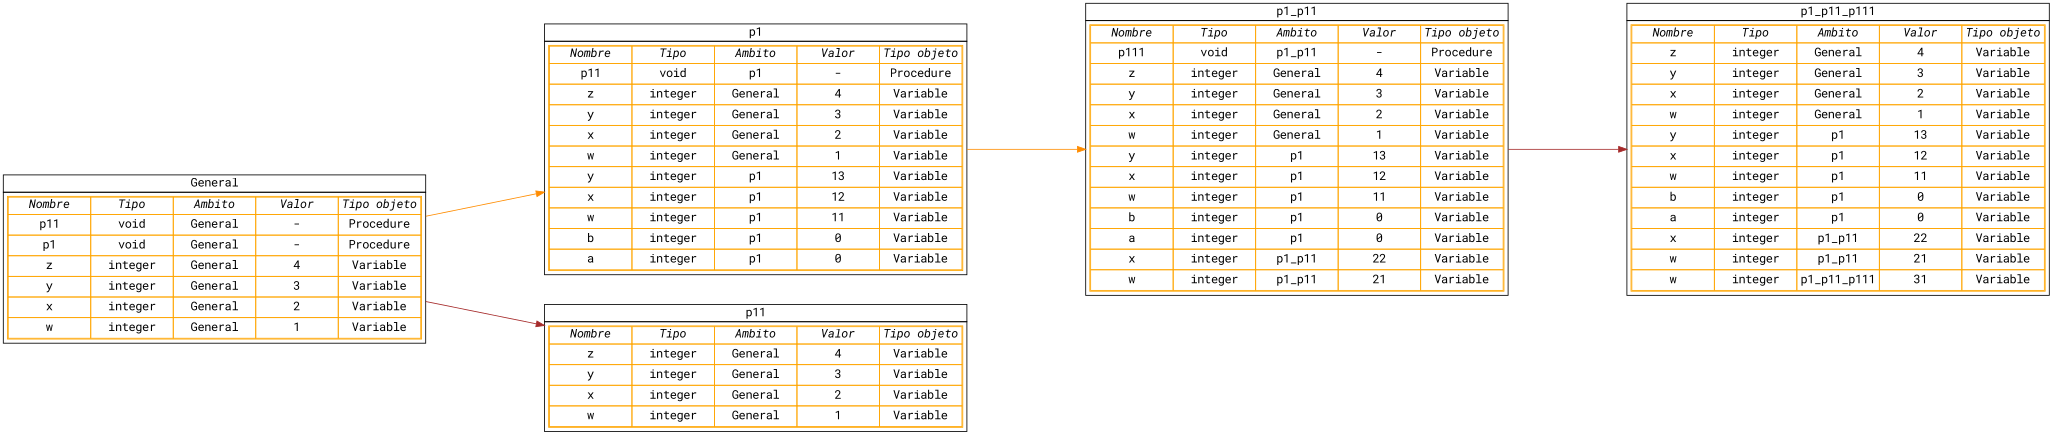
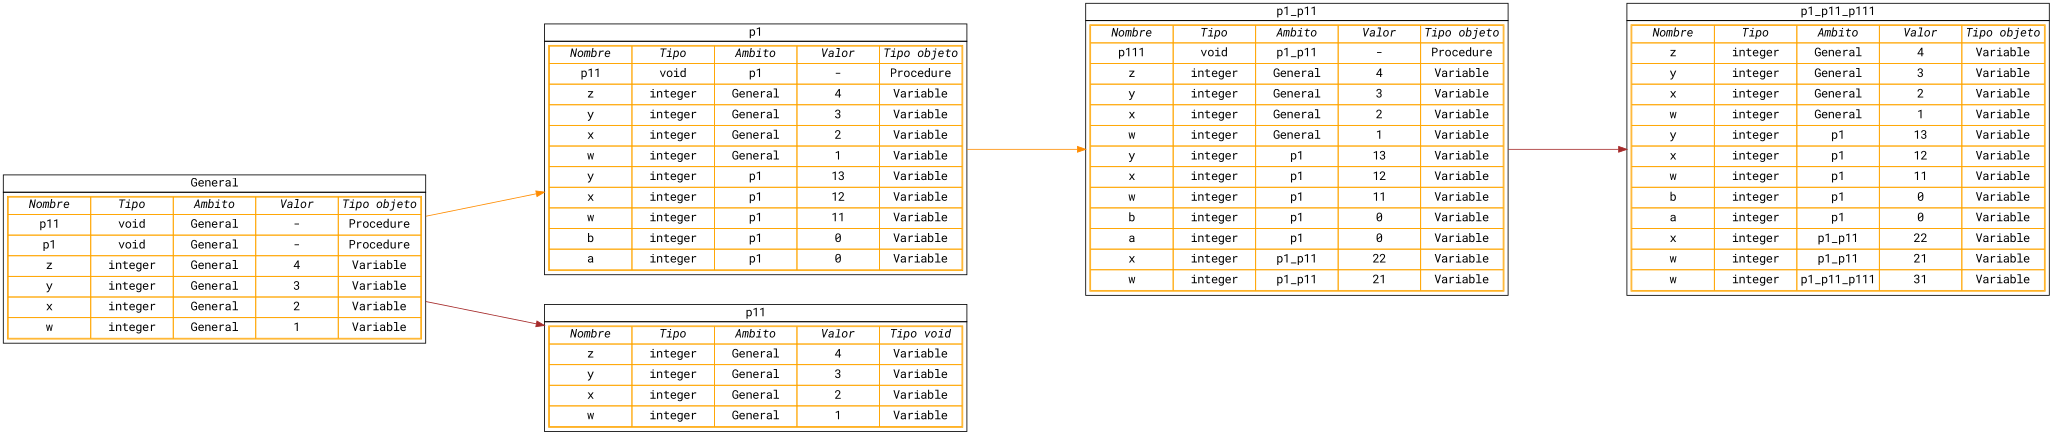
node "p11": text "Tipo objeto" -> "Tipo void"
